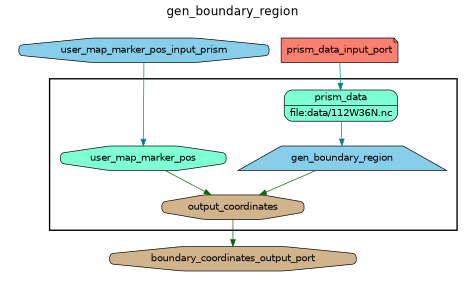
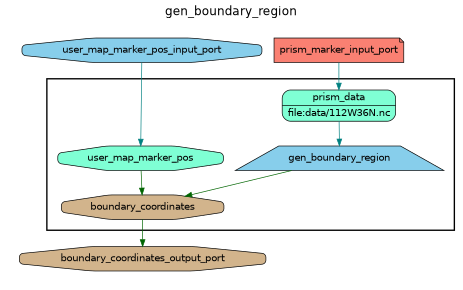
node "user_map_marker_pos_input_prism": label "user_map_marker_pos_input_prism" -> "user_map_marker_pos_input_port"
node "prism_data_input_port": label "prism_data_input_port" -> "prism_marker_input_port"
node "output_coordinates": label "output_coordinates" -> "boundary_coordinates"
